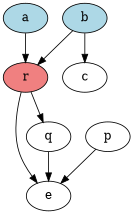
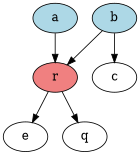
node "p": removed
edge "q" -> "e": removed
